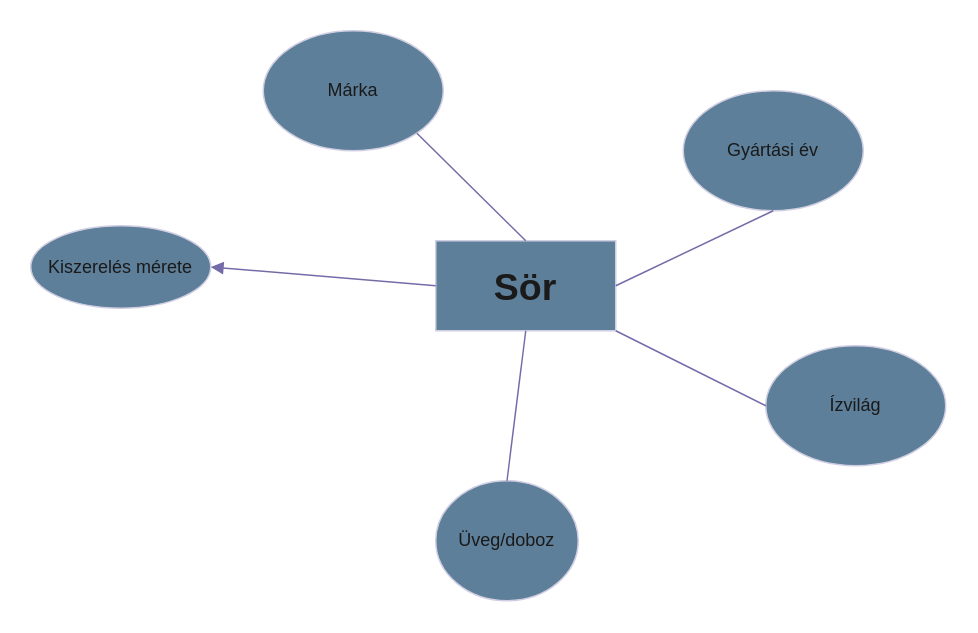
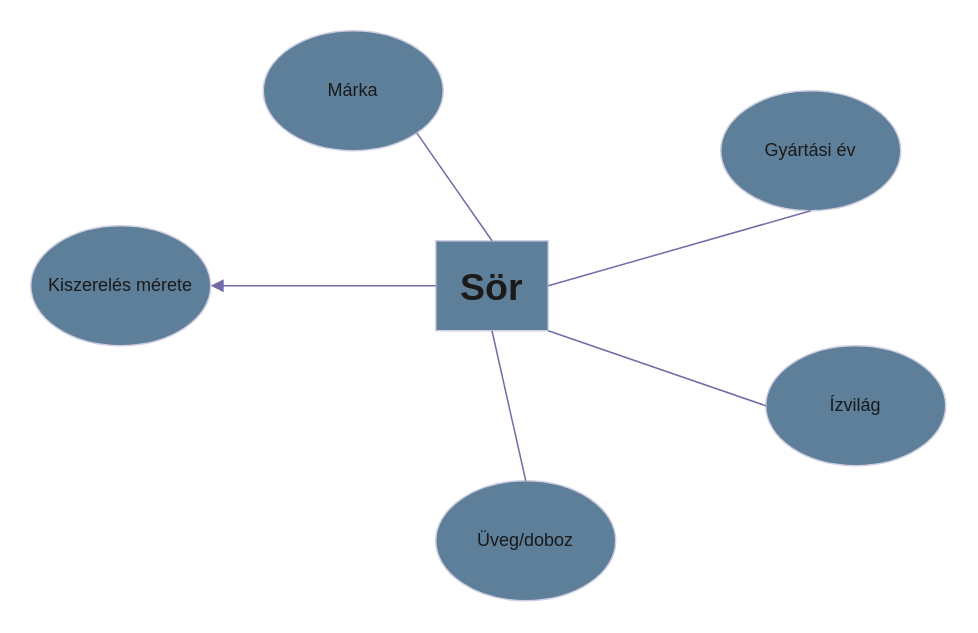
node "Gyártási év": moved (773, 151) -> (811, 151)
node "Kiszerelés mérete": size 180x83 -> 180x120
node "Sör": size 180x90 -> 113x90
node "Üveg/doboz": size 143x120 -> 180x120
